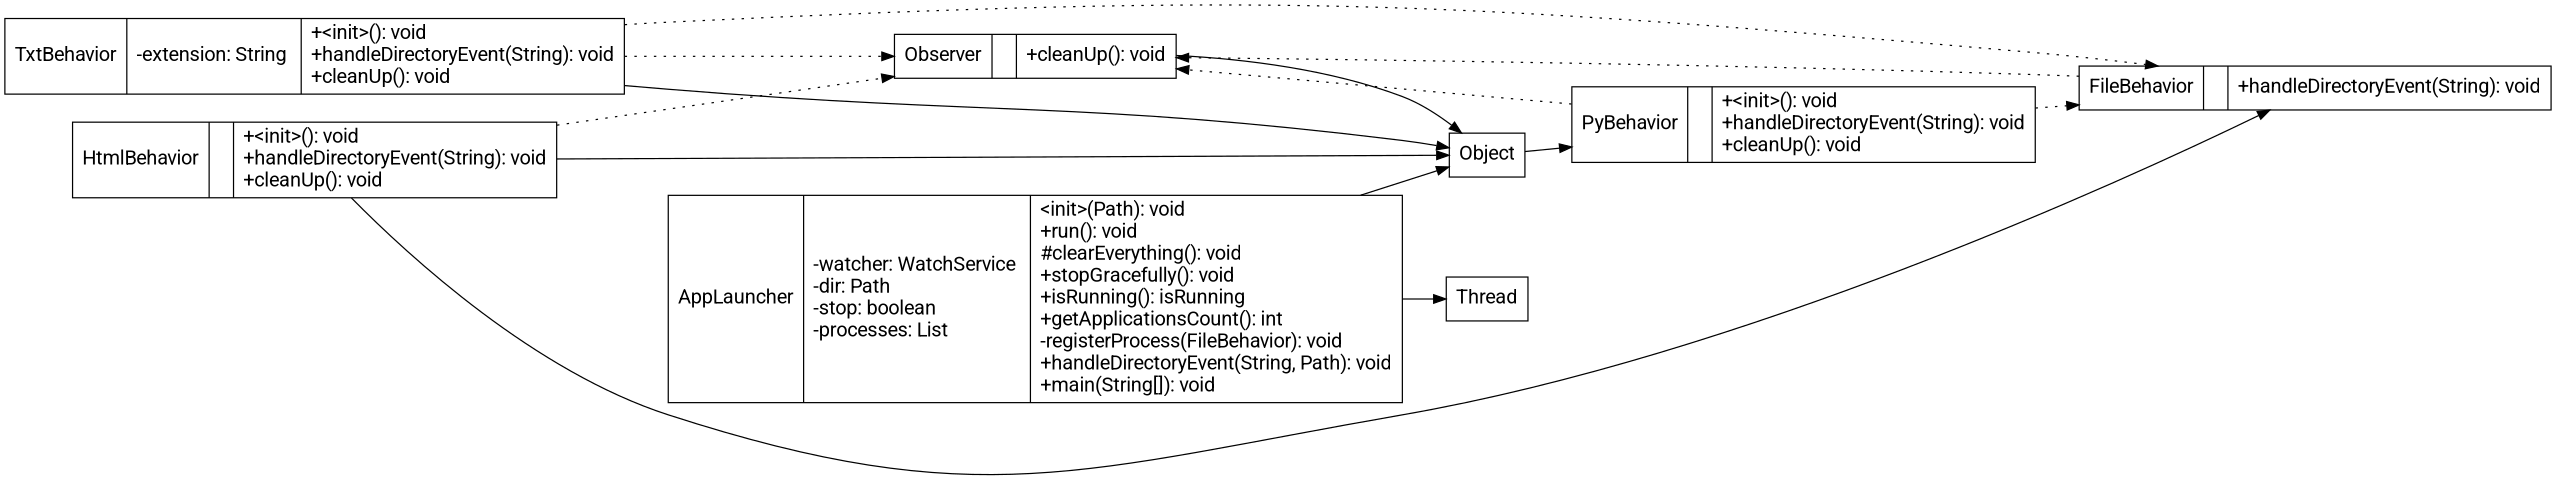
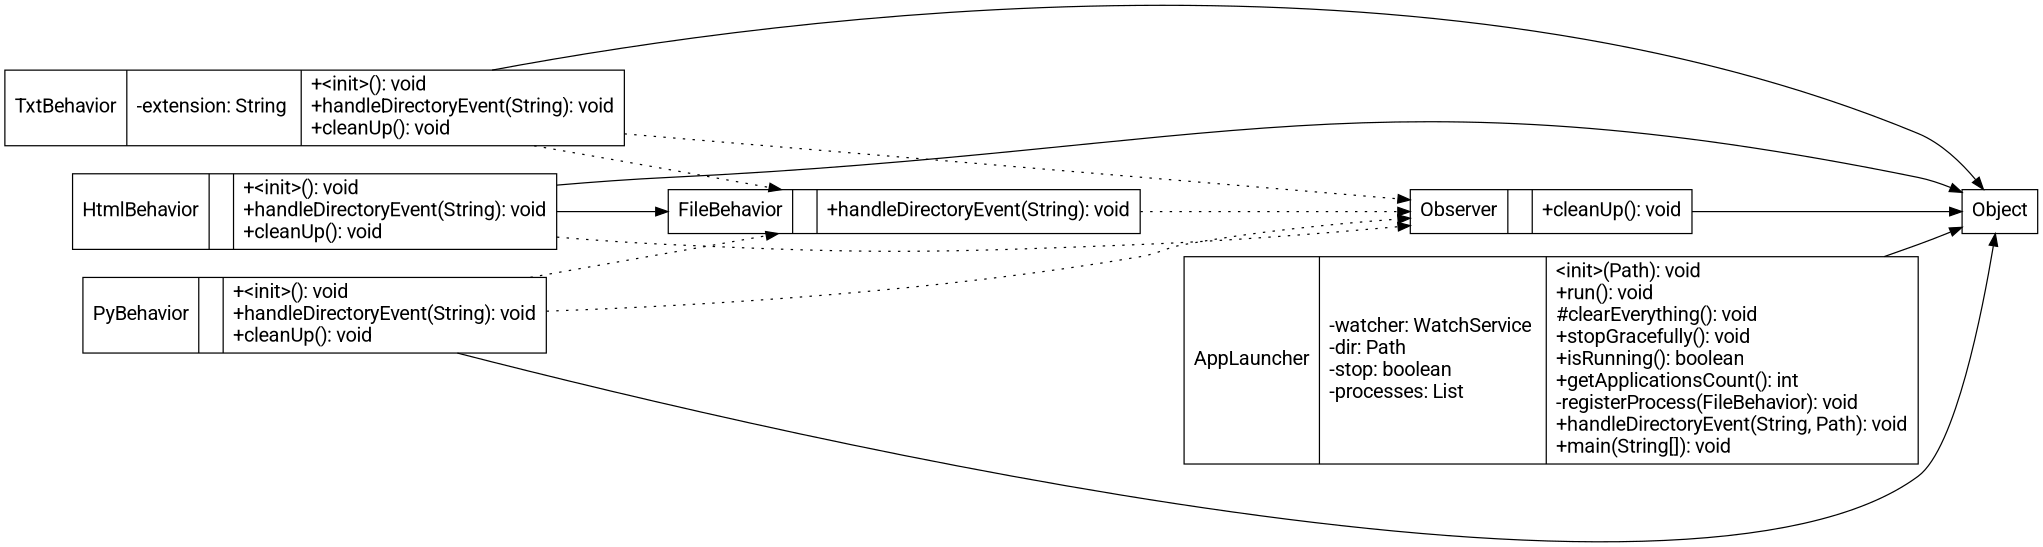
edge "Object" -> "PyBehavior": reversed
node "AppLauncher": text "+isRunning(): isRunning" -> "+isRunning(): boolean"
node "Thread": removed
